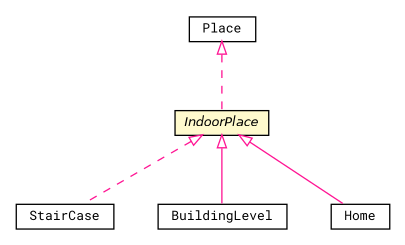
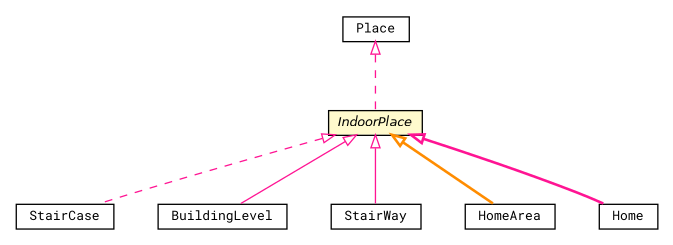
edge "Home" -> "IndoorPlace": style solid -> bold
node "StairWay": added
node "HomeArea": added
